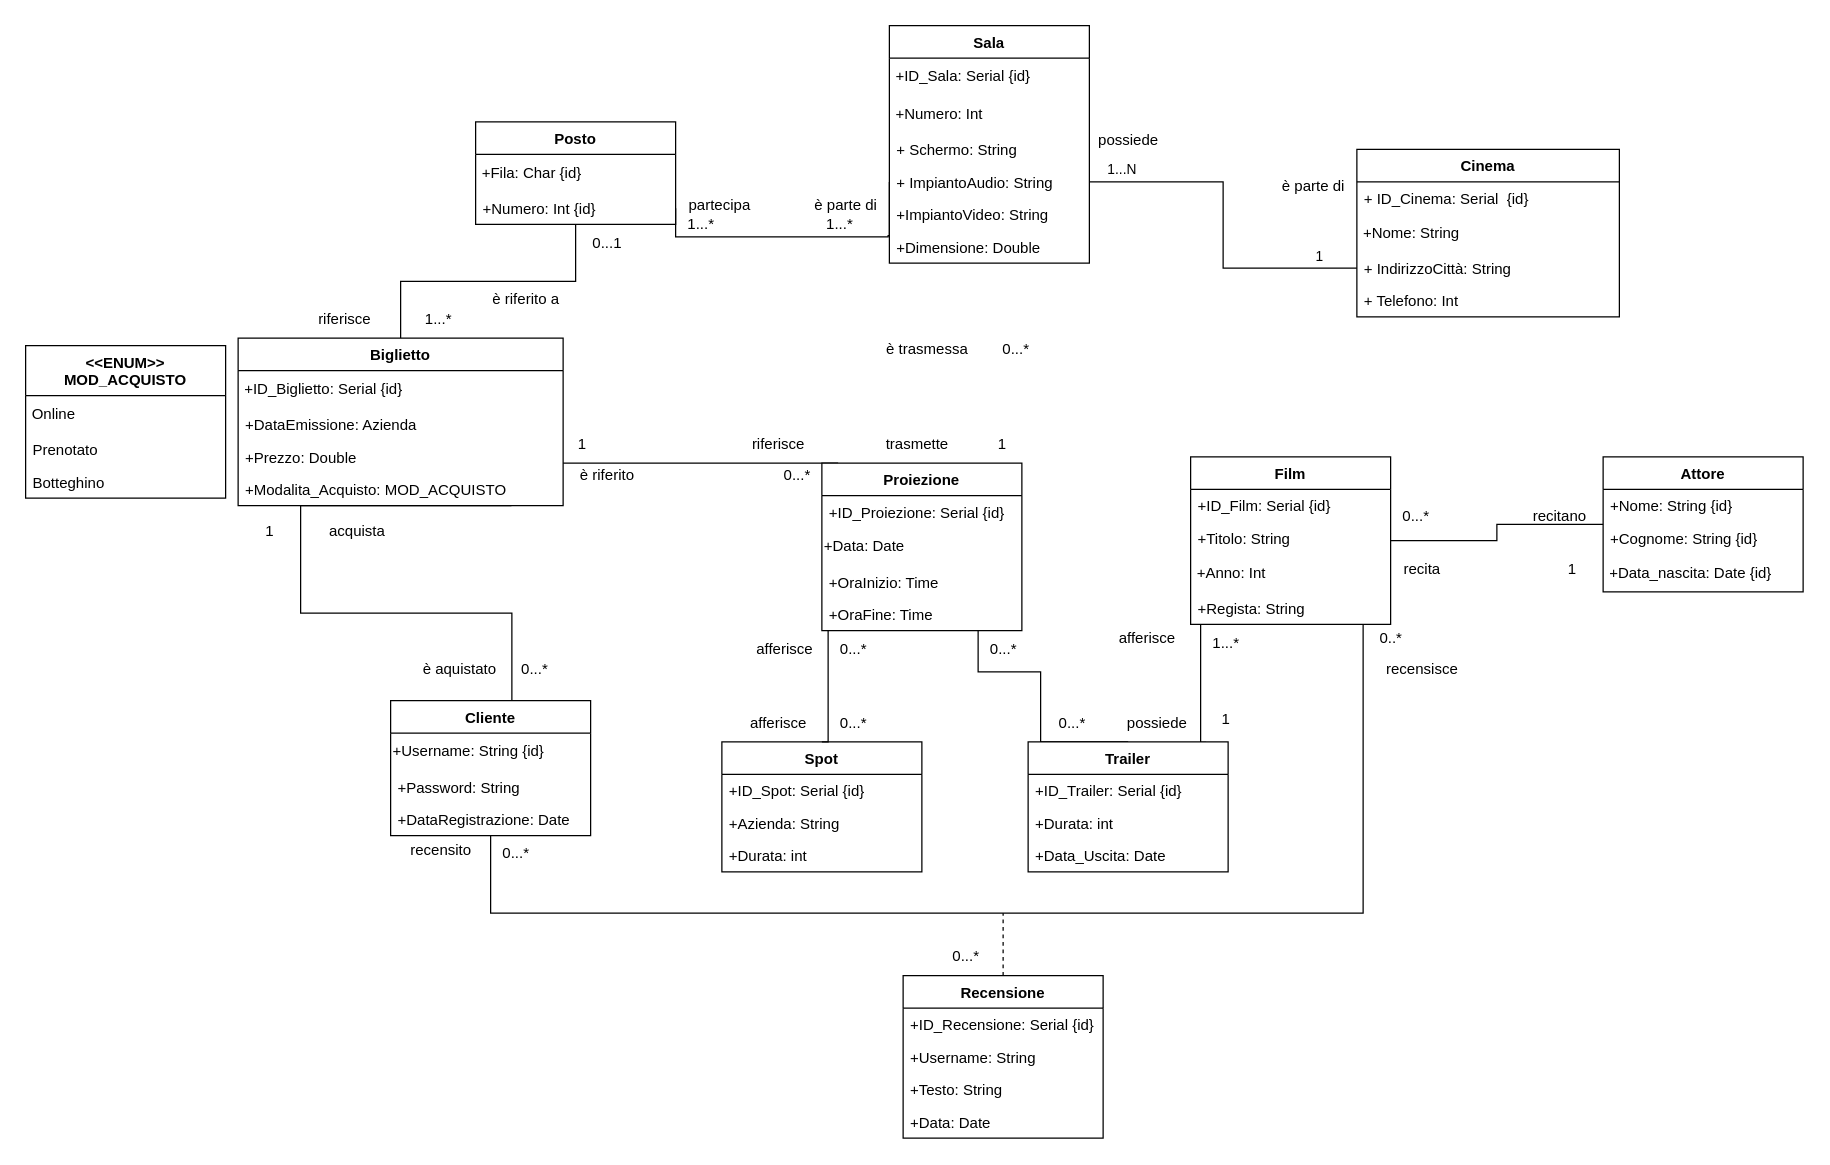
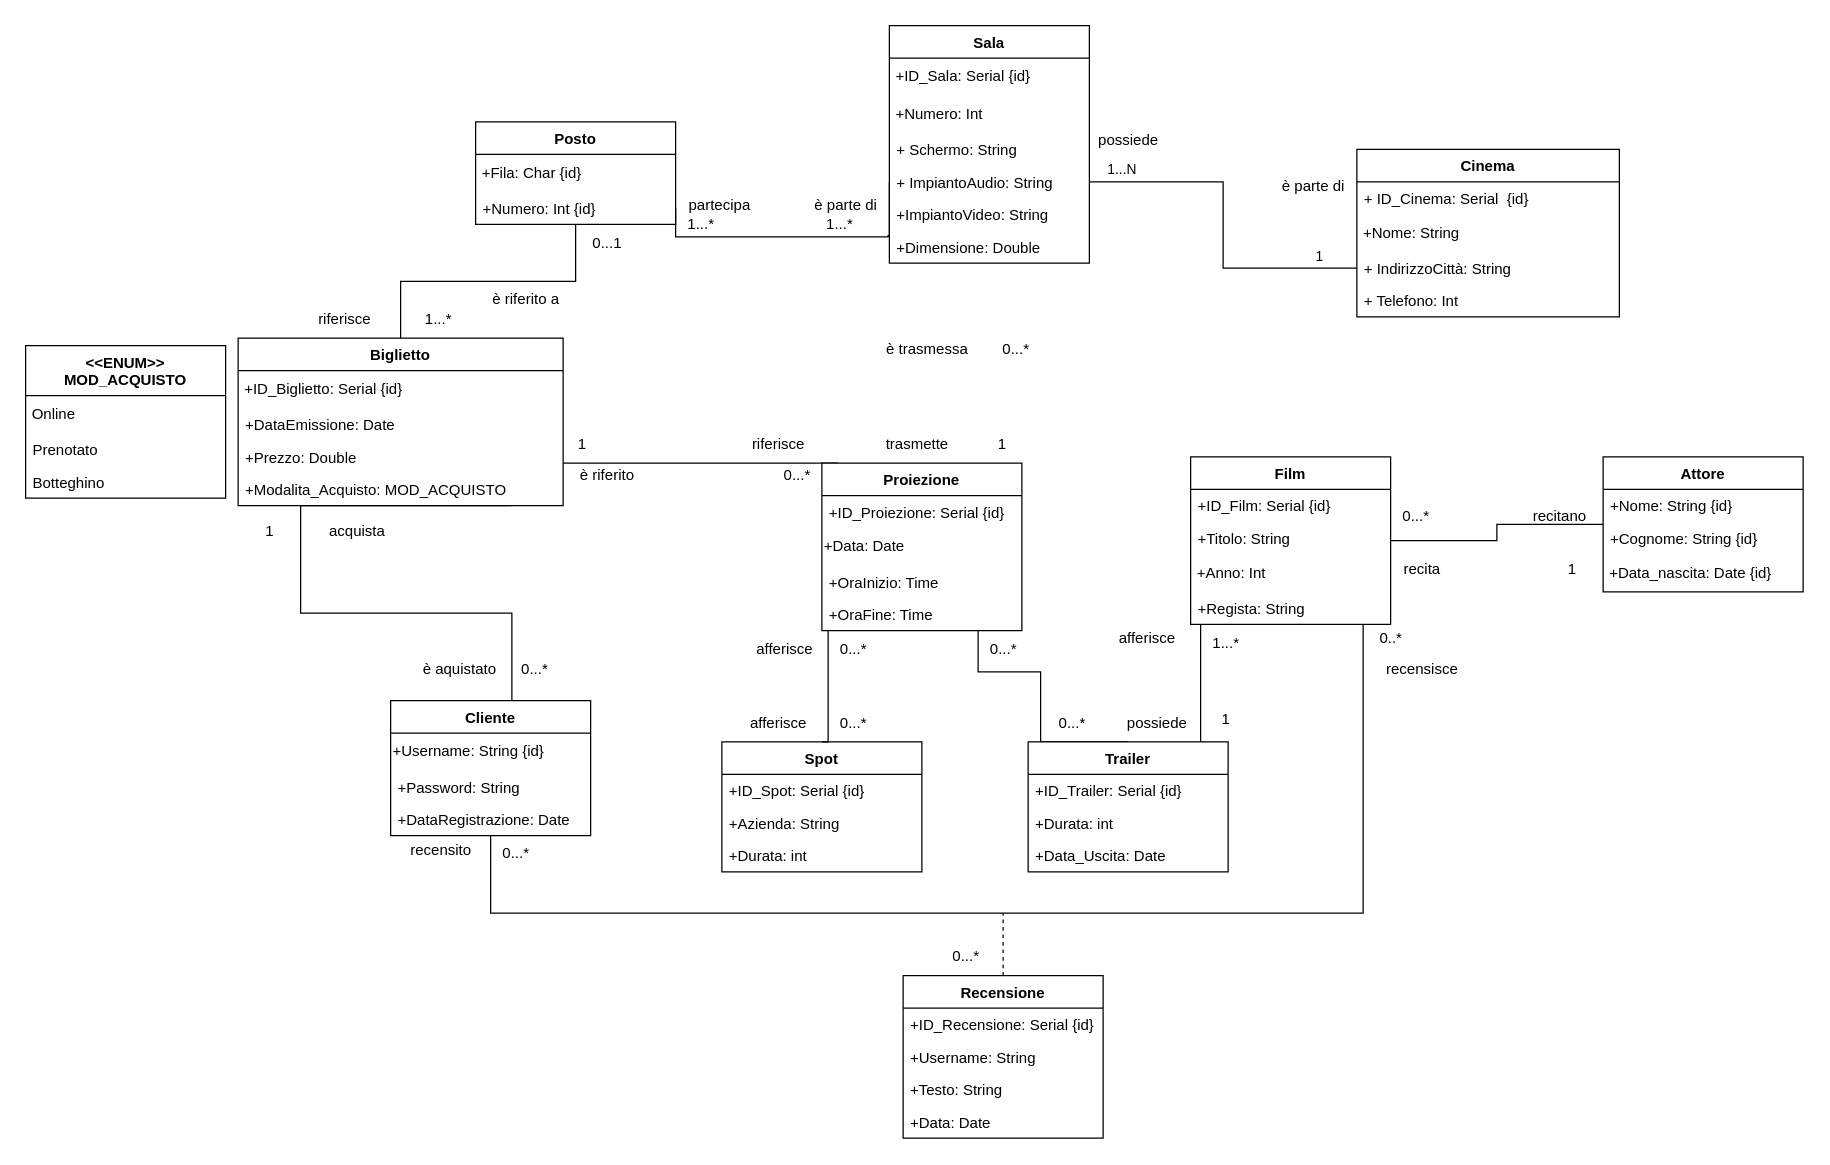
node "+DataEmissione: Azienda": label "+DataEmissione: Azienda" -> "+DataEmissione: Date"
